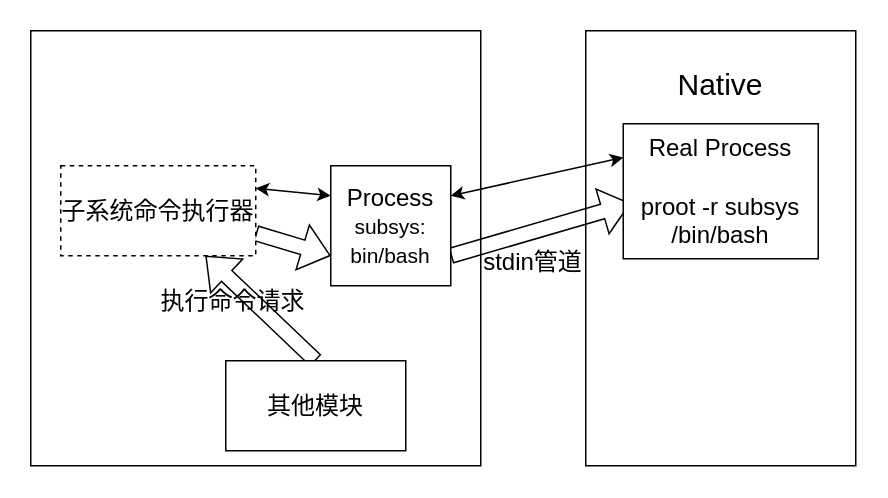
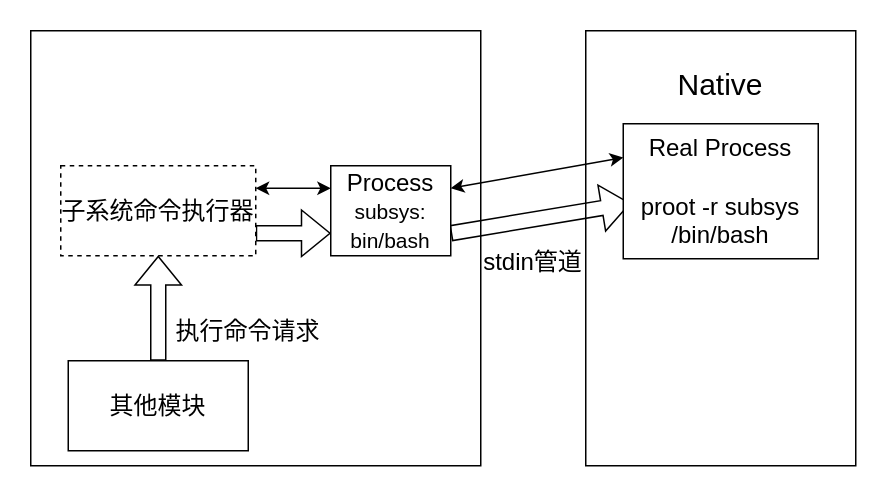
node "Process subsys: bin/bash": size 120x120 -> 120x90
node "执行命令请求": moved (233, 301) -> (248, 331)
node "其他模块": moved (316, 406) -> (158, 406)
